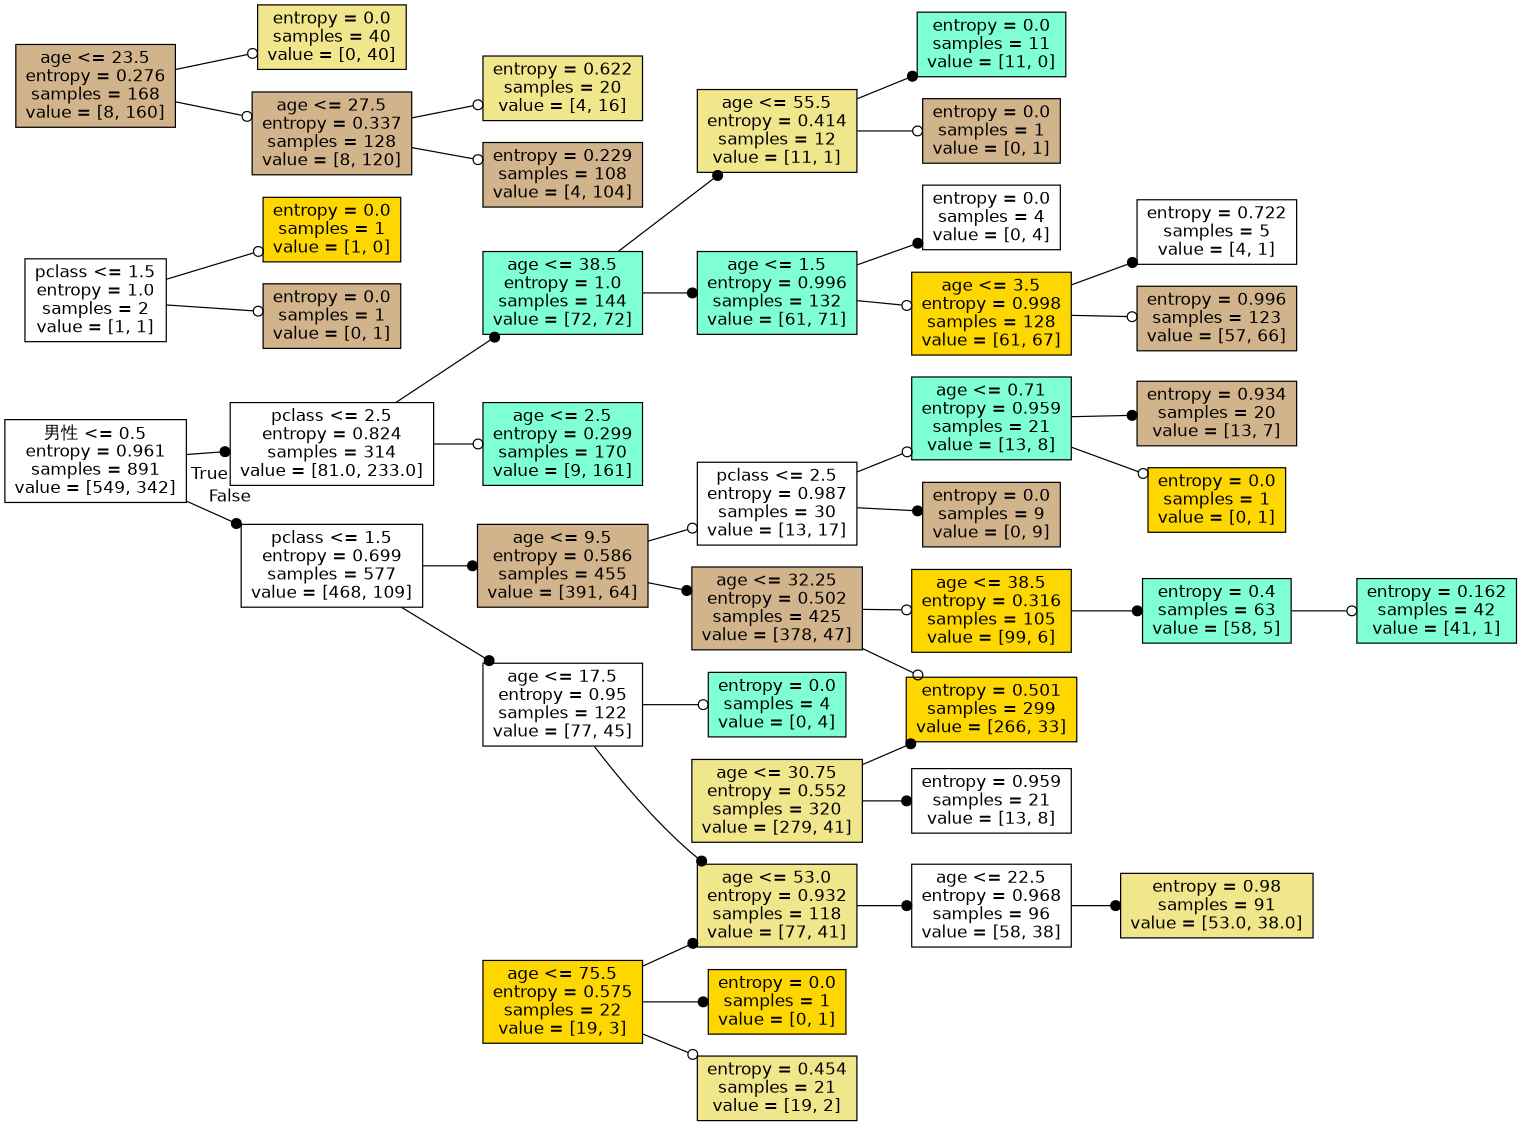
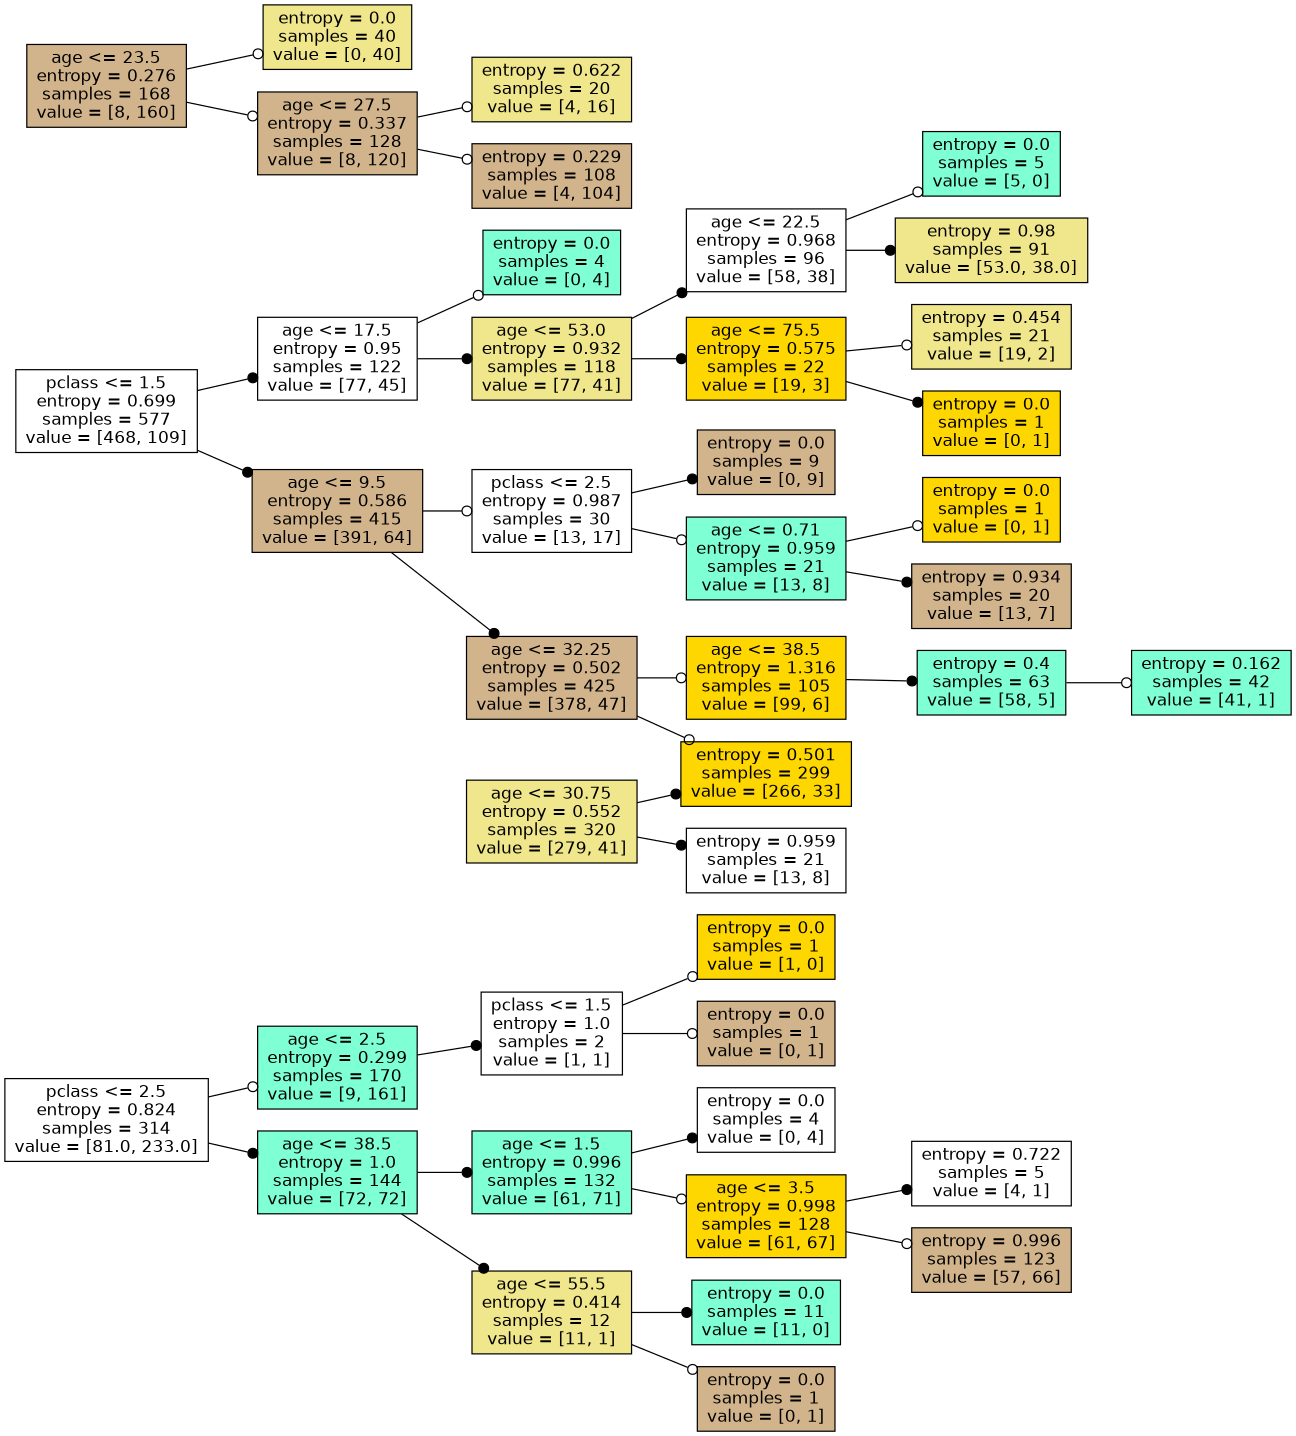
node "entropy = 0.0 samples = 5 value = [5, 0]": added
node "男性 <= 0.5 entropy = 0.961 samples = 891 value = [549, 342]": removed
node "age <= 9.5 entropy = 0.586 samples = 455 value = [391, 64]": label "age <= 9.5 entropy = 0.586 samples = 455 value = [391, 64]" -> "age <= 9.5 entropy = 0.586 samples = 415 value = [391, 64]"
node "age <= 38.5 entropy = 0.316 samples = 105 value = [99, 6]": label "age <= 38.5 entropy = 0.316 samples = 105 value = [99, 6]" -> "age <= 38.5 entropy = 1.316 samples = 105 value = [99, 6]"
edge "age <= 75.5 entropy = 0.575 samples = 22 value = [19, 3]" -> "age <= 53.0 entropy = 0.932 samples = 118 value = [77, 41]": reversed
edge "age <= 2.5 entropy = 0.299 samples = 170 value = [9, 161]" -> "pclass <= 1.5 entropy = 1.0 samples = 2 value = [1, 1]": added
